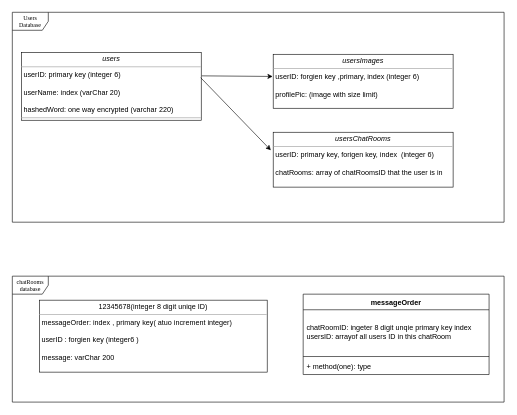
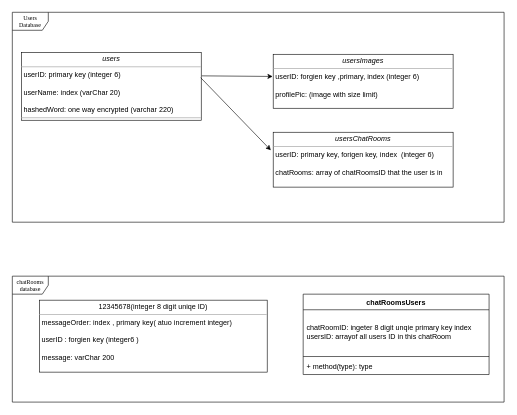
node "messageOrder": label "messageOrder" -> "chatRoomsUsers"
node "+ method(one): type": label "+ method(one): type" -> "+ method(type): type"
